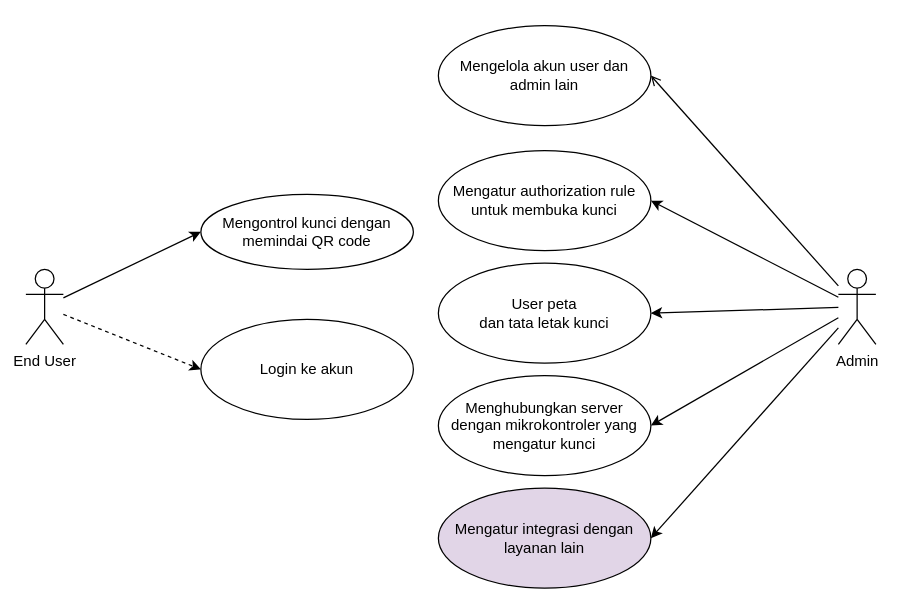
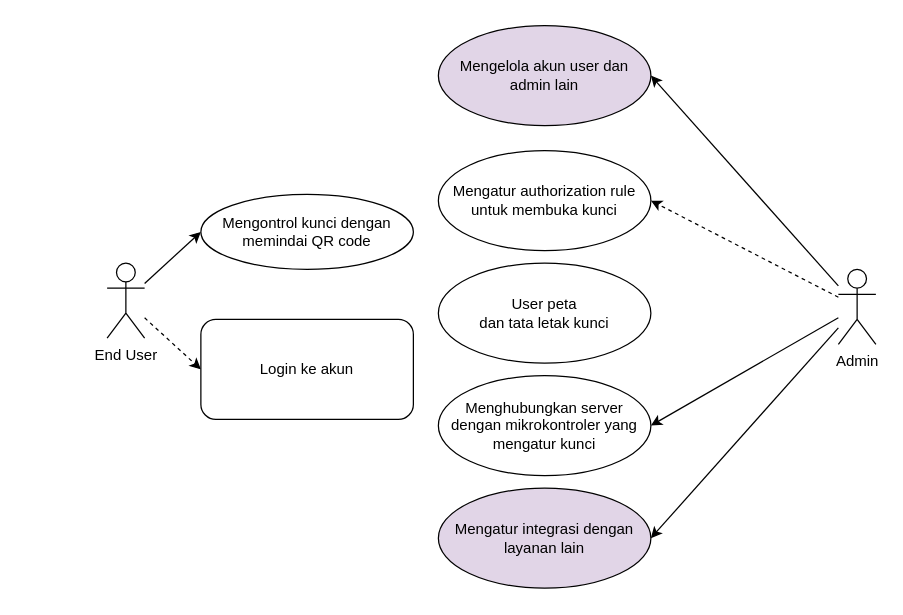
node "Mengelola akun user dan admin lain": fillcolor #ffffff -> #e1d5e7
edge "Admin" -> "Mengelola akun user dan admin lain": arrowhead open -> classic
edge "Admin" -> "Mengatur authorization rule untuk membuka kunci": style solid -> dashed
node "End User": moved (44, 307) -> (126, 301)
edge "Admin" -> "User peta dan tata letak kunci": removed
node "Login ke akun": shape ellipse -> rounded rectangle
